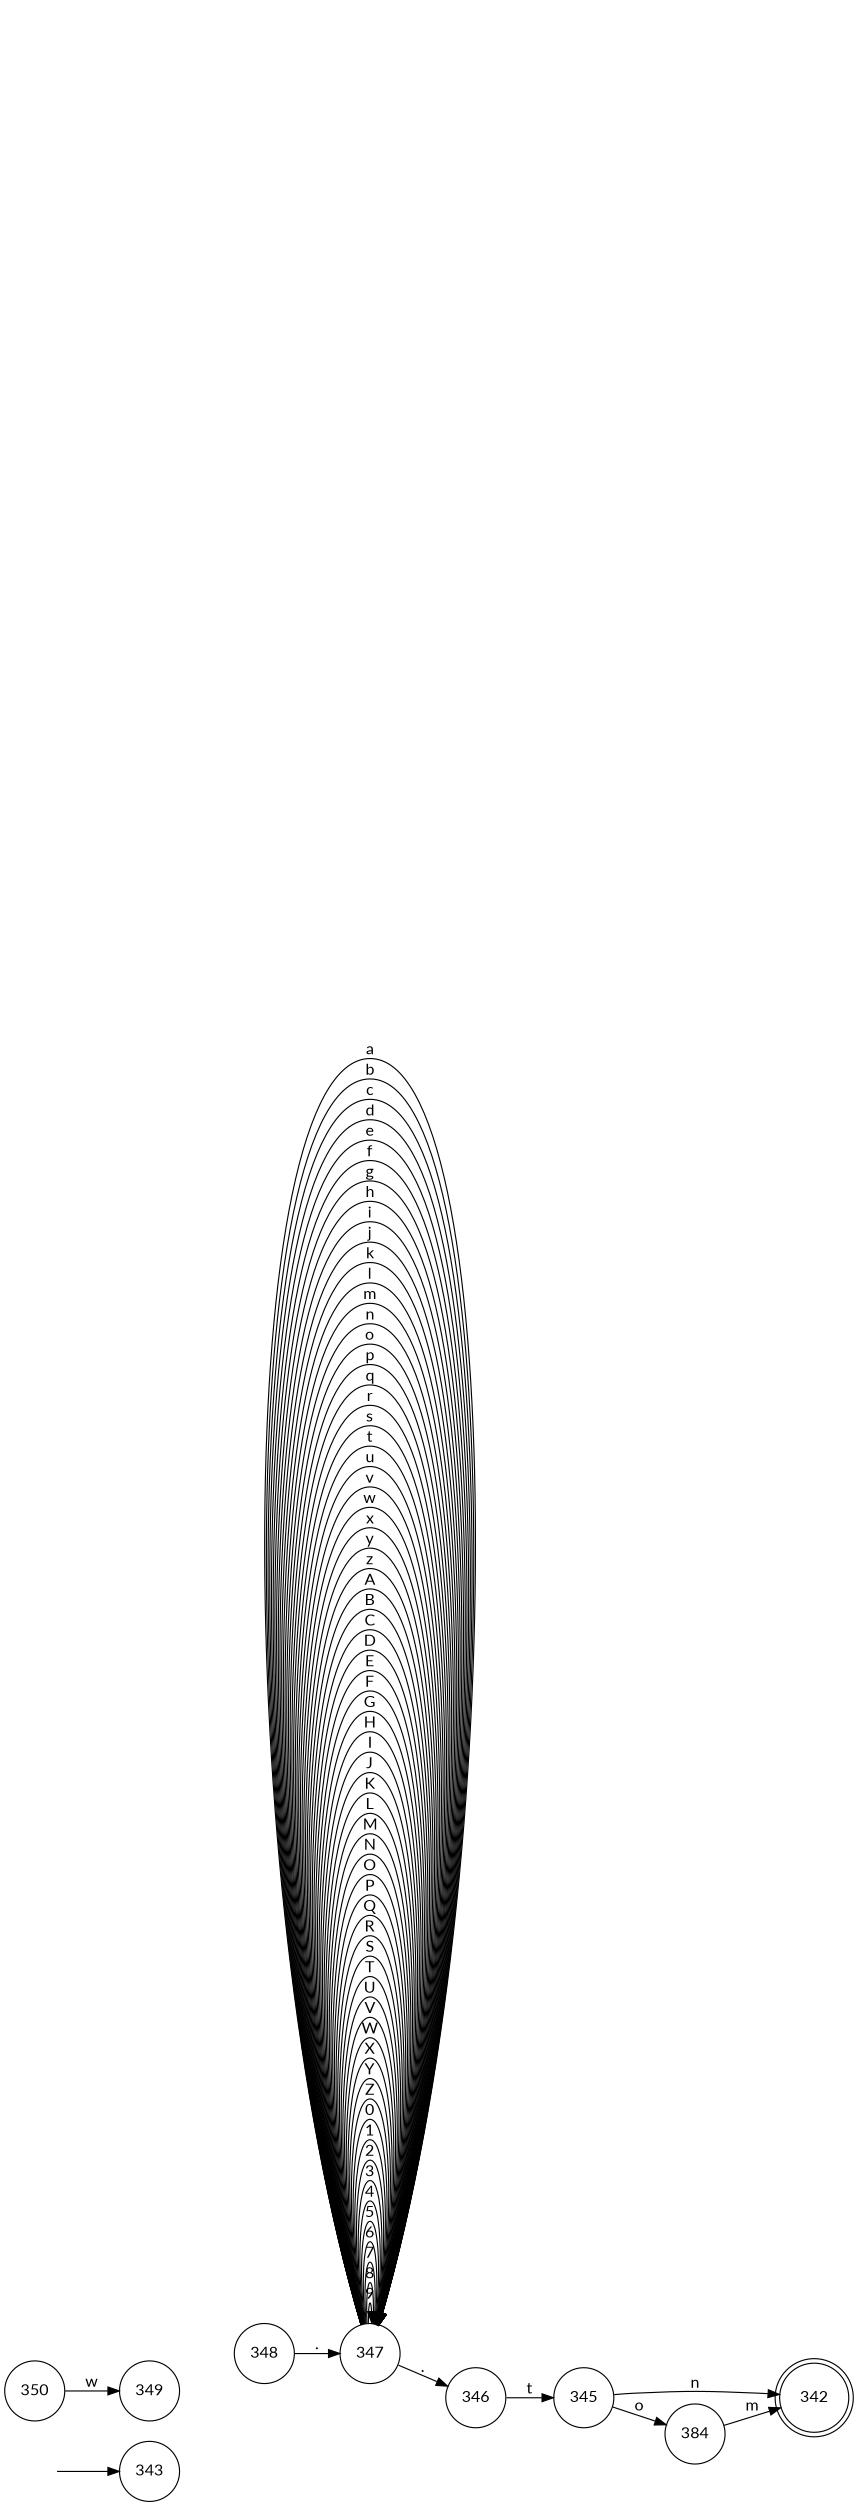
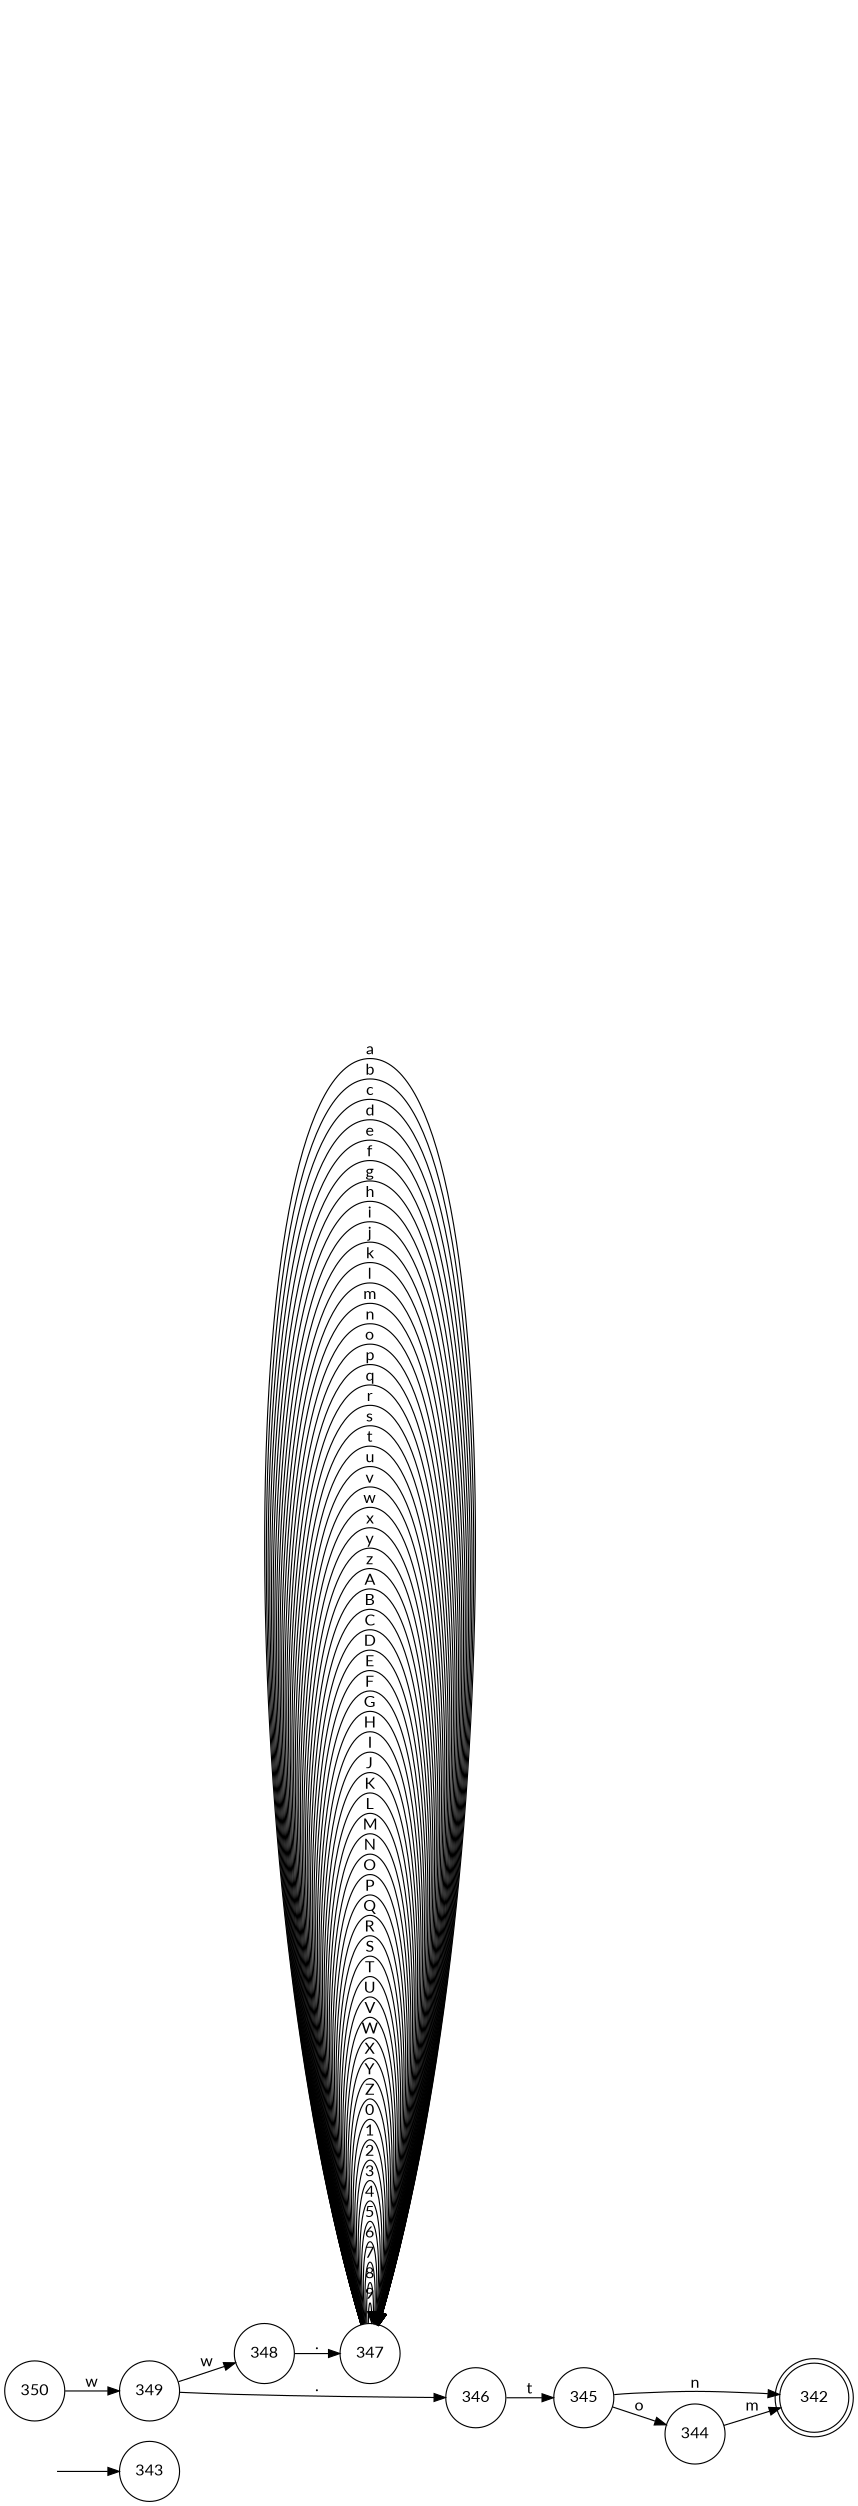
edge "347" -> "346": now "349" -> "346"
edge "349" -> "348": added, label "w"
node "384": label "384" -> "344"
